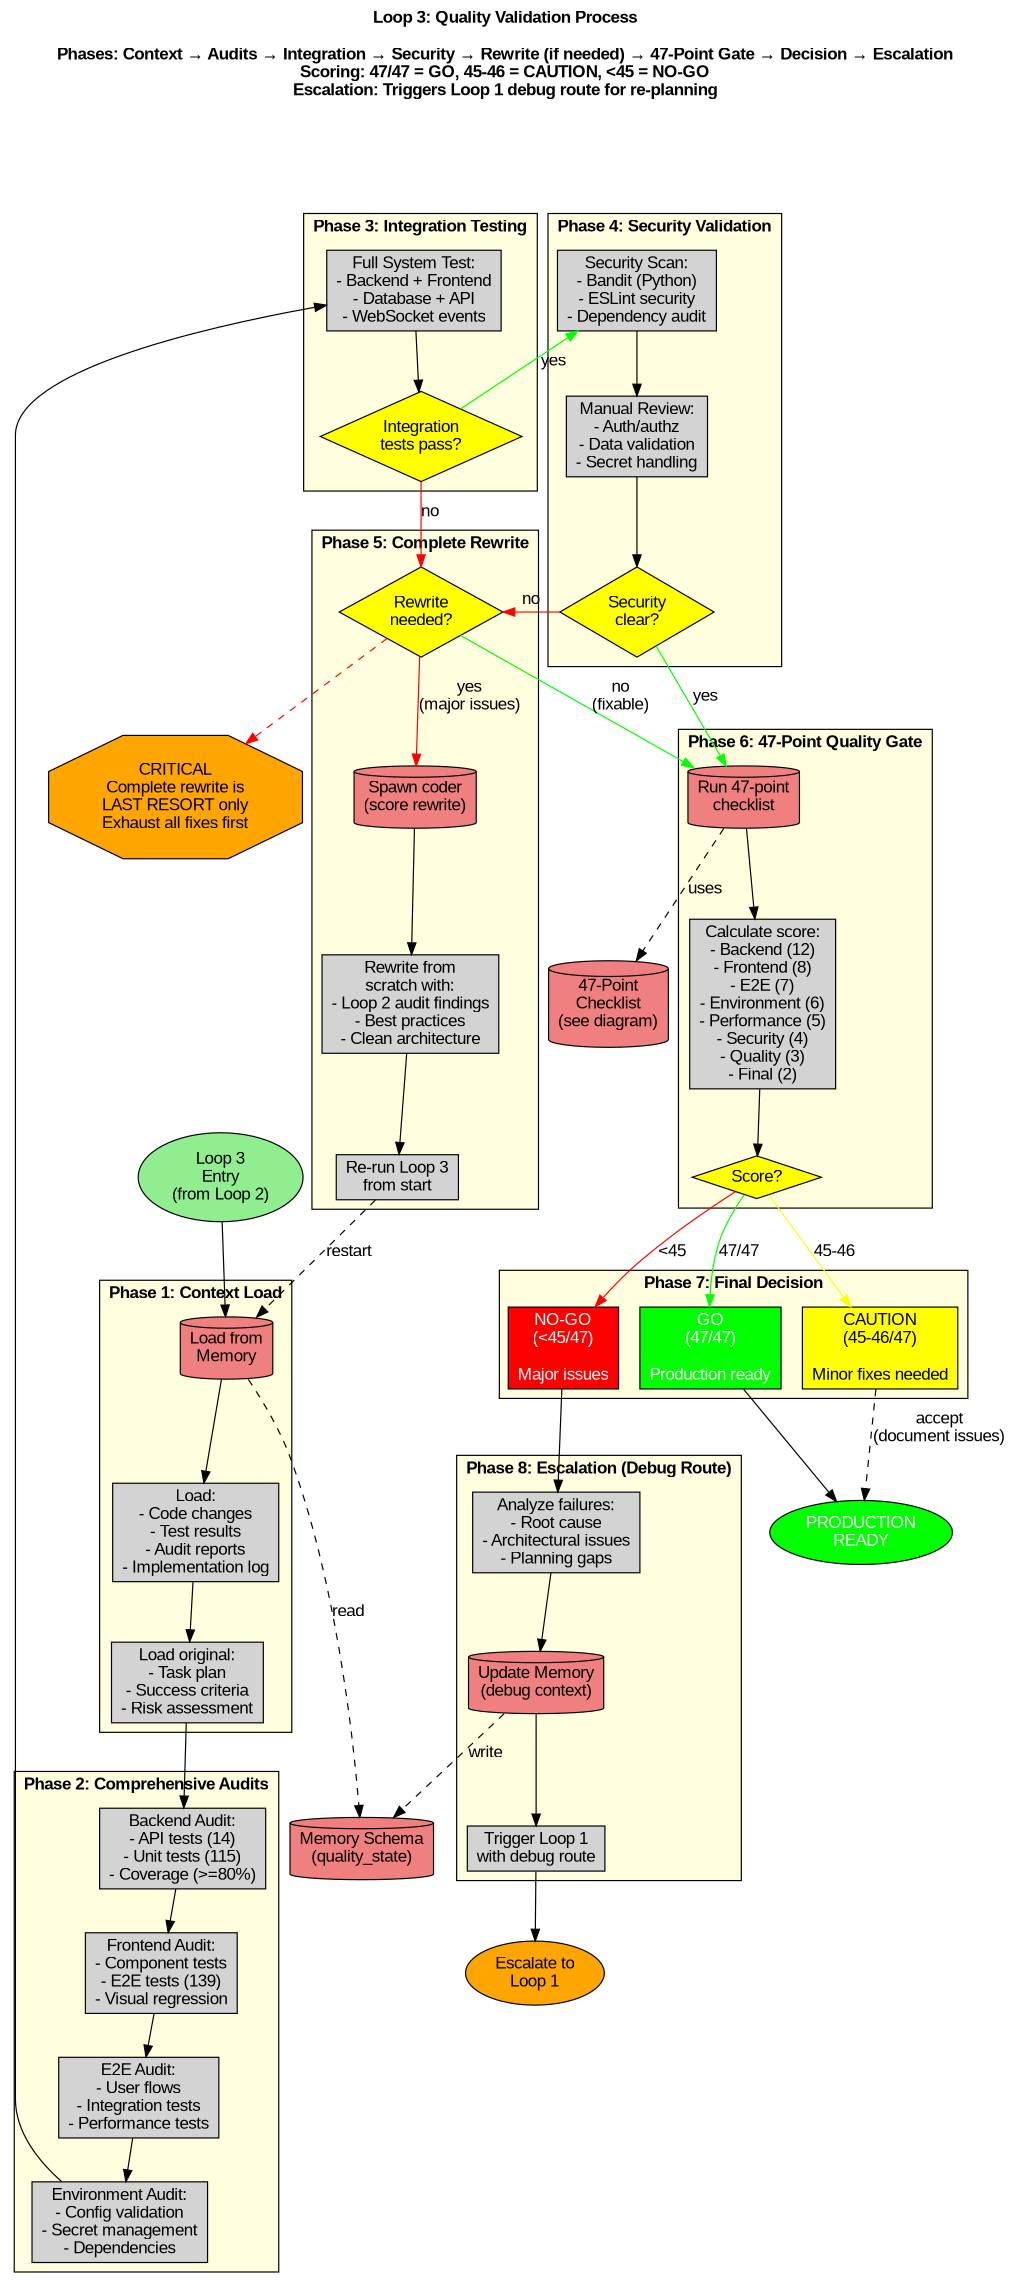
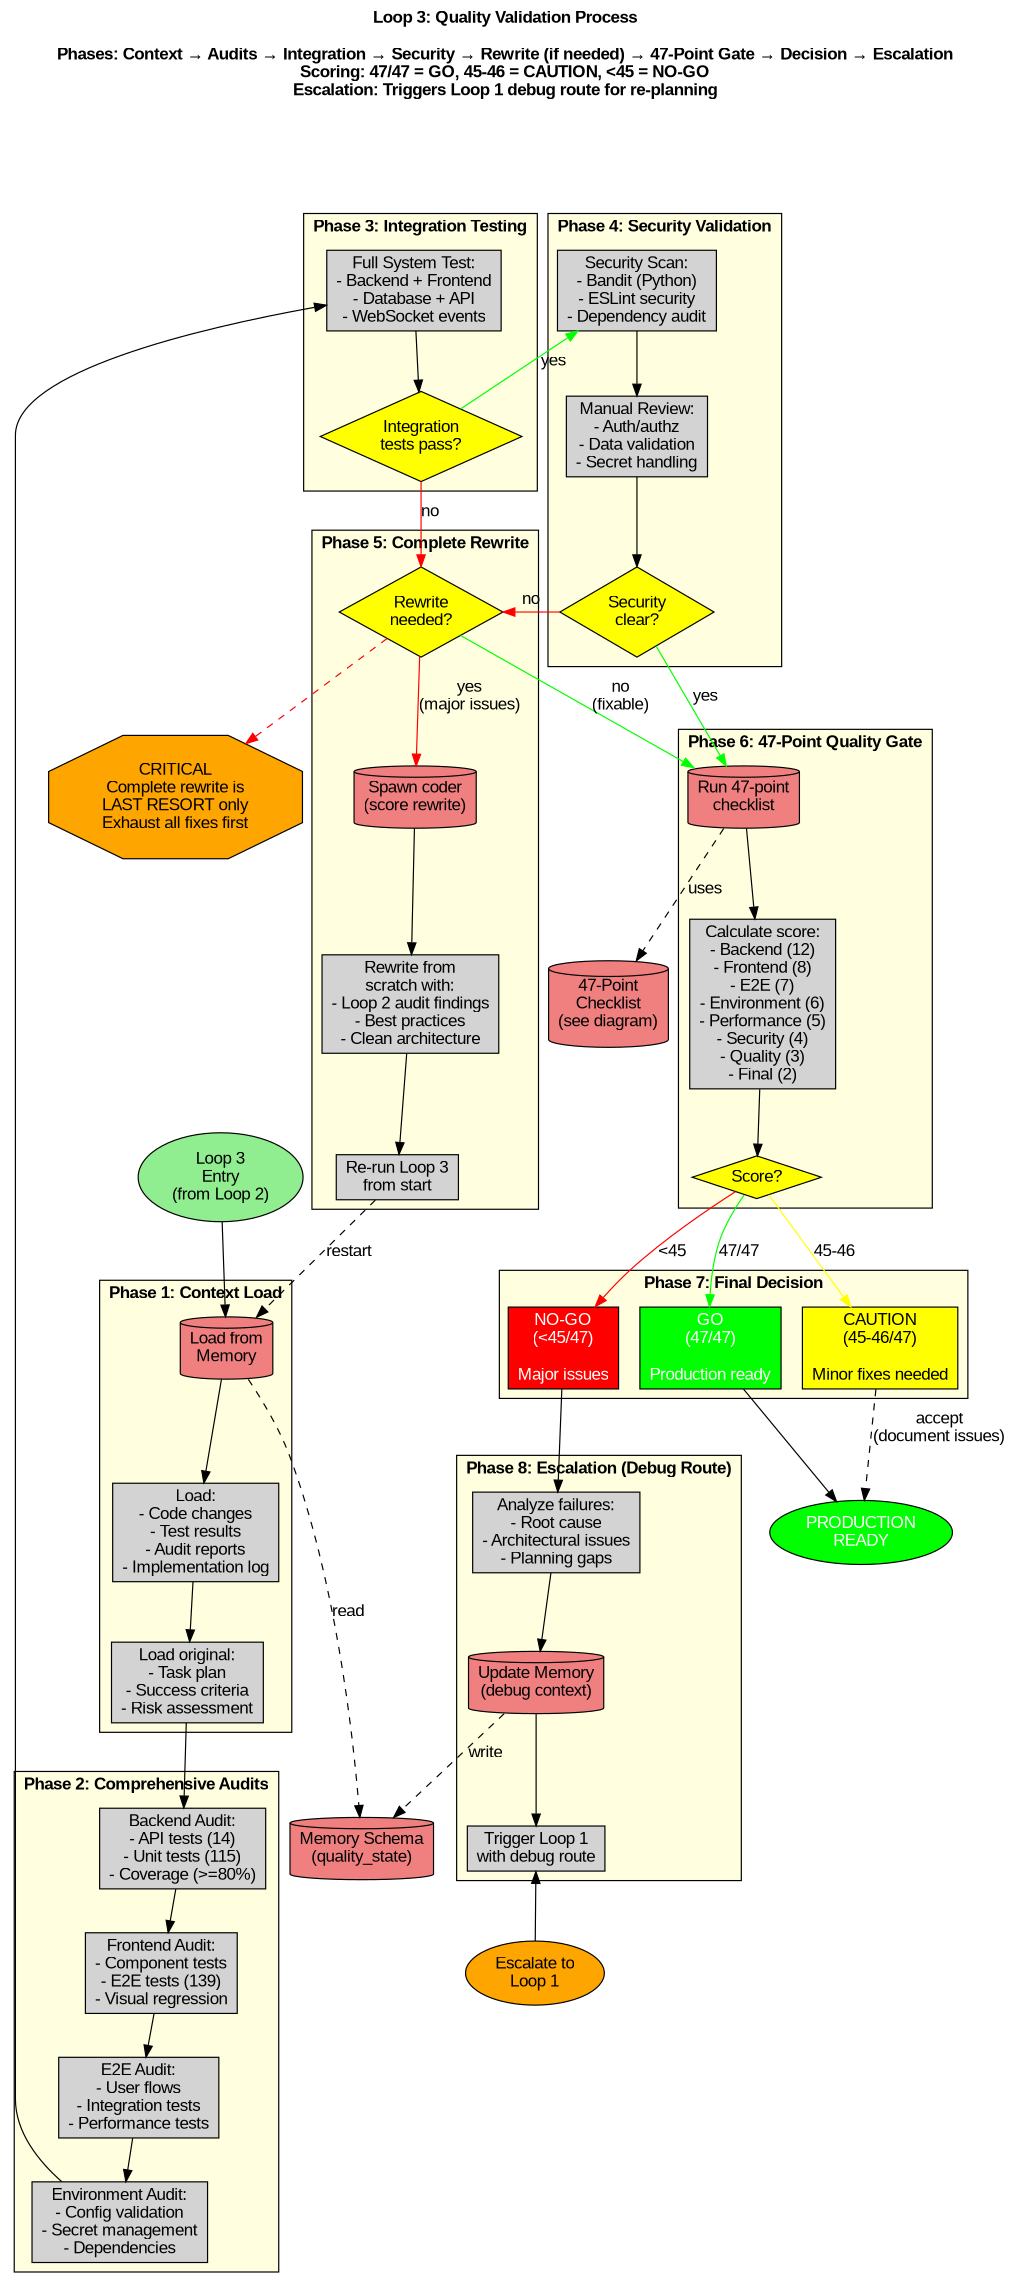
edge "Trigger Loop 1 with debug route" -> "Escalate to Loop 1": reversed
